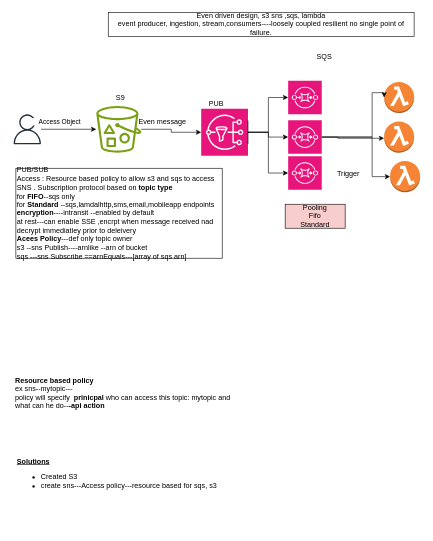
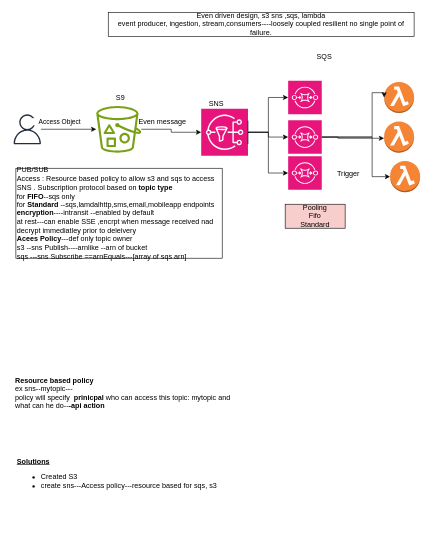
node "PUB": label "PUB" -> "SNS"
